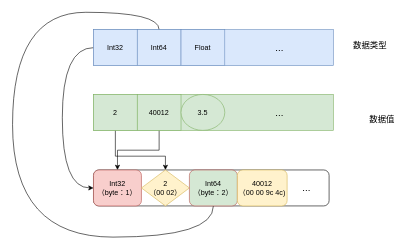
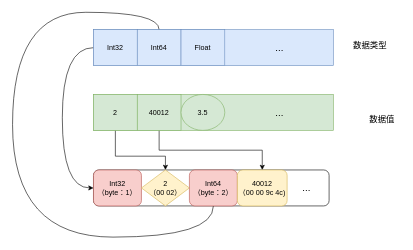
edge "40012" -> "Int32 （byte：1）": now "40012" -> "40012 （00 00 9c 4c)"
node "Int64 （byte：2）": fillcolor #d5e8d4 -> #f8cecc
